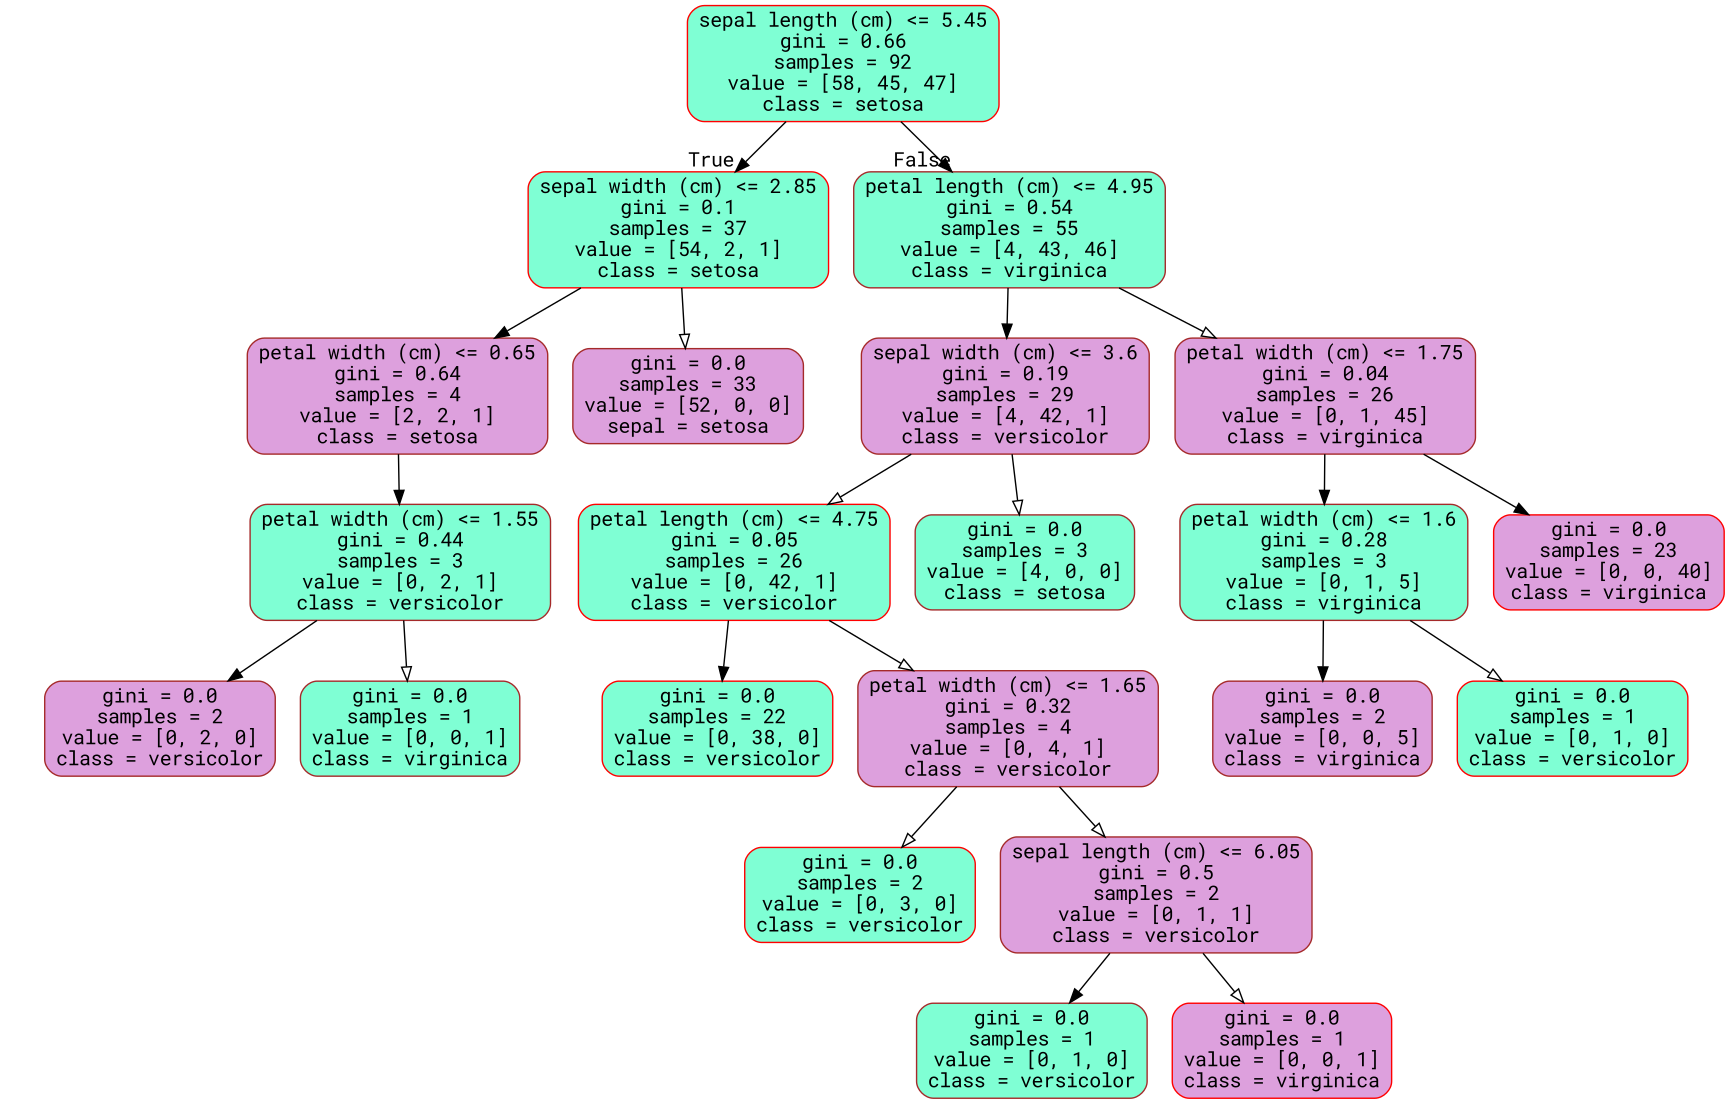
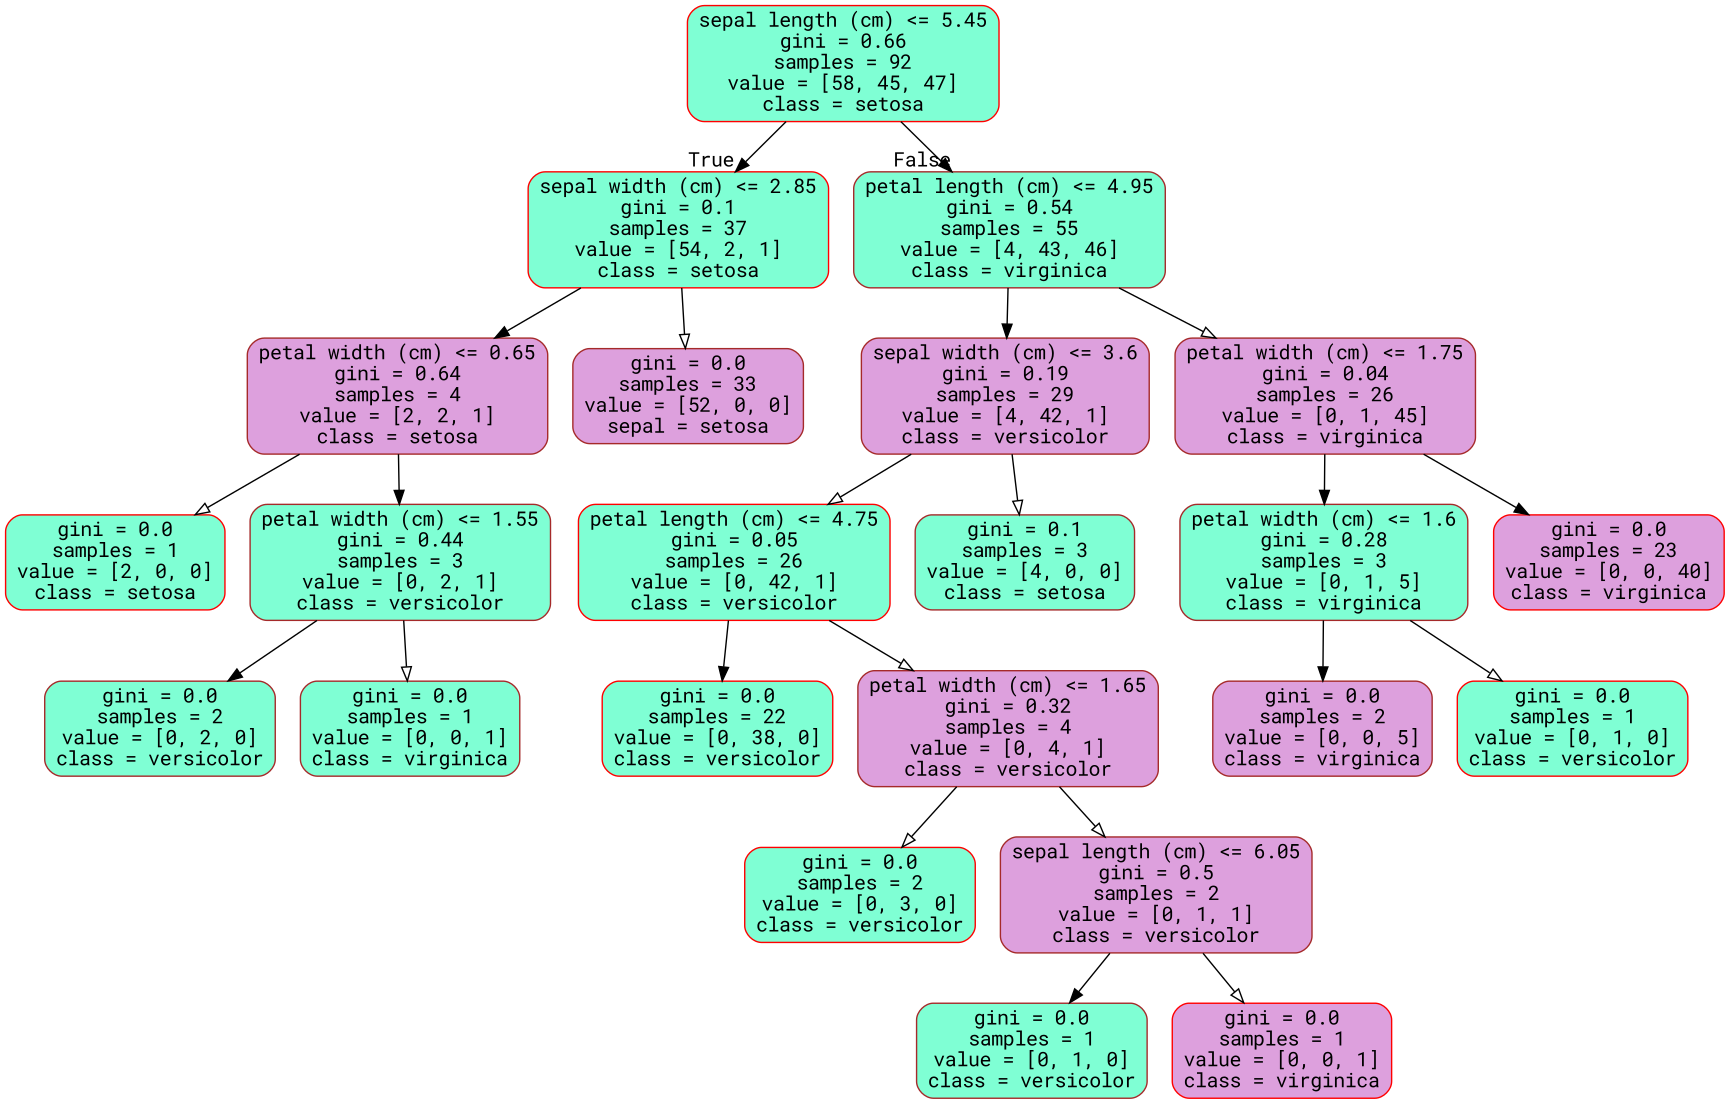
node "gini = 0.0 samples = 1 value = [2, 0, 0] class = setosa": added
node "gini = 0.0 samples = 3 value = [4, 0, 0] class = setosa": label "gini = 0.0 samples = 3 value = [4, 0, 0] class = setosa" -> "gini = 0.1 samples = 3 value = [4, 0, 0] class = setosa"
node "gini = 0.0 samples = 2 value = [0, 2, 0] class = versicolor": fillcolor plum -> aquamarine
